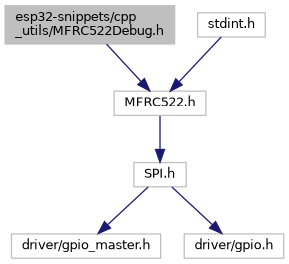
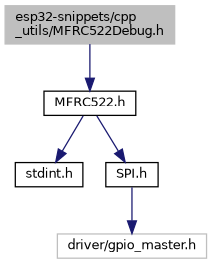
node "stdint.h": color grey75 -> black
edge "stdint.h" -> "MFRC522.h": reversed
node "MFRC522.h": color grey75 -> black
node "SPI.h": color grey75 -> black
node "driver/gpio.h": removed
